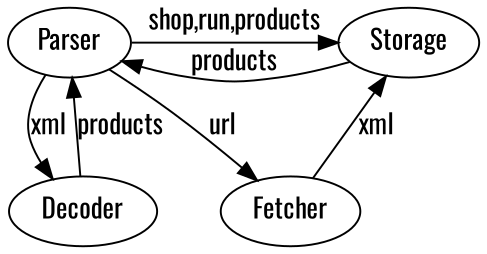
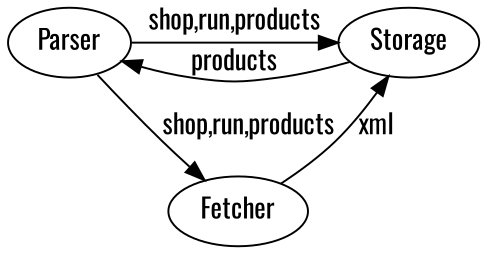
edge "Parser" -> "Fetcher": label "url" -> "shop,run,products"
node "Decoder": removed
